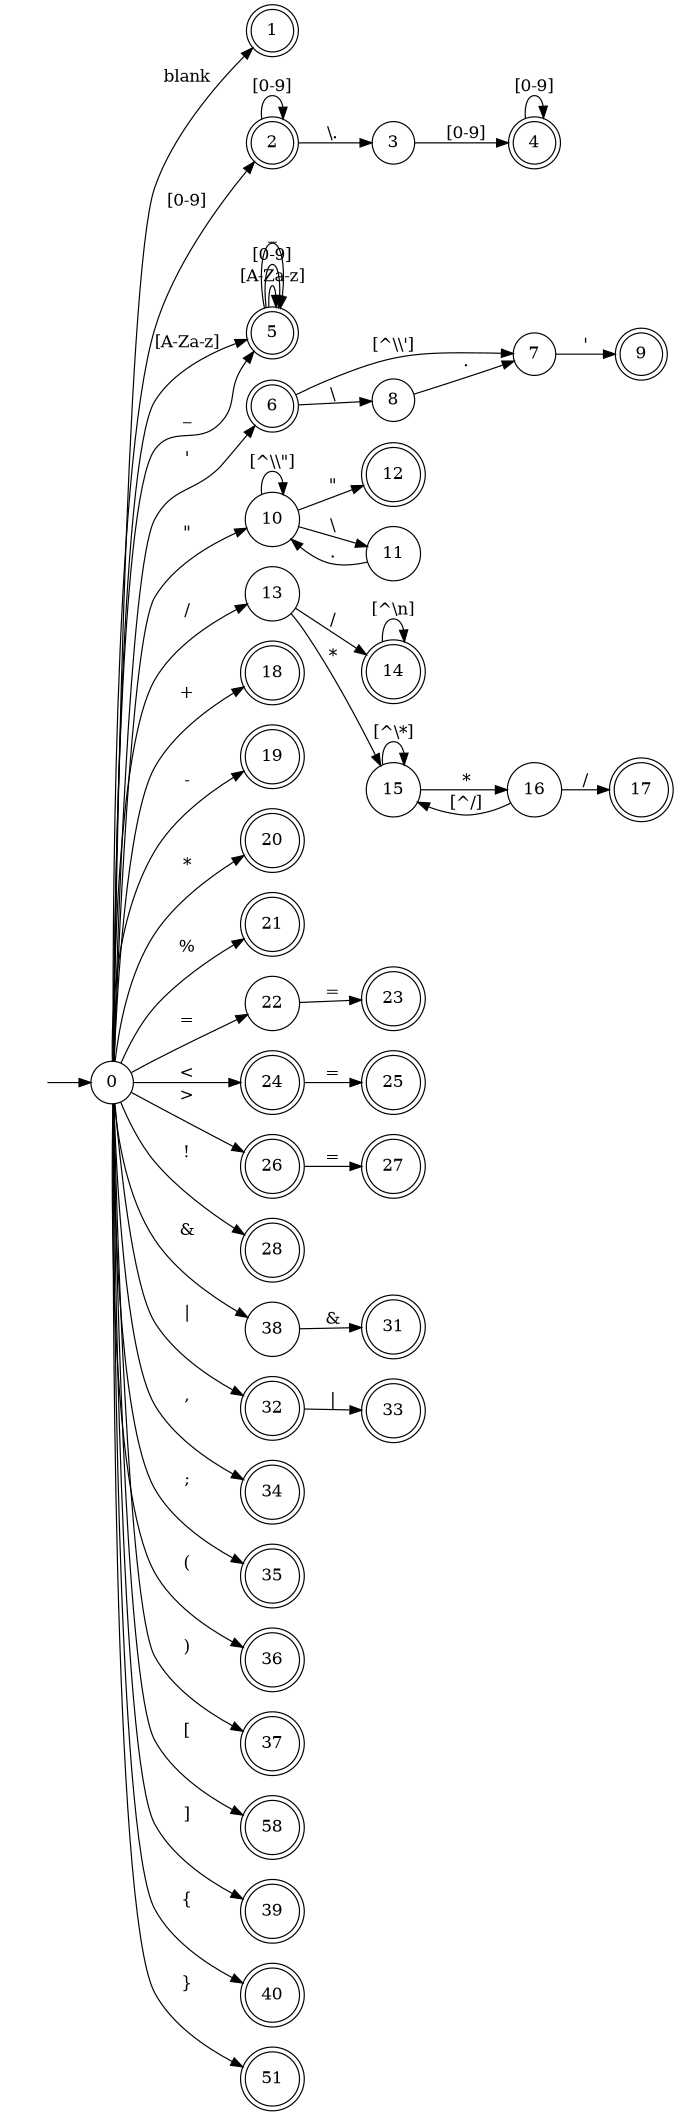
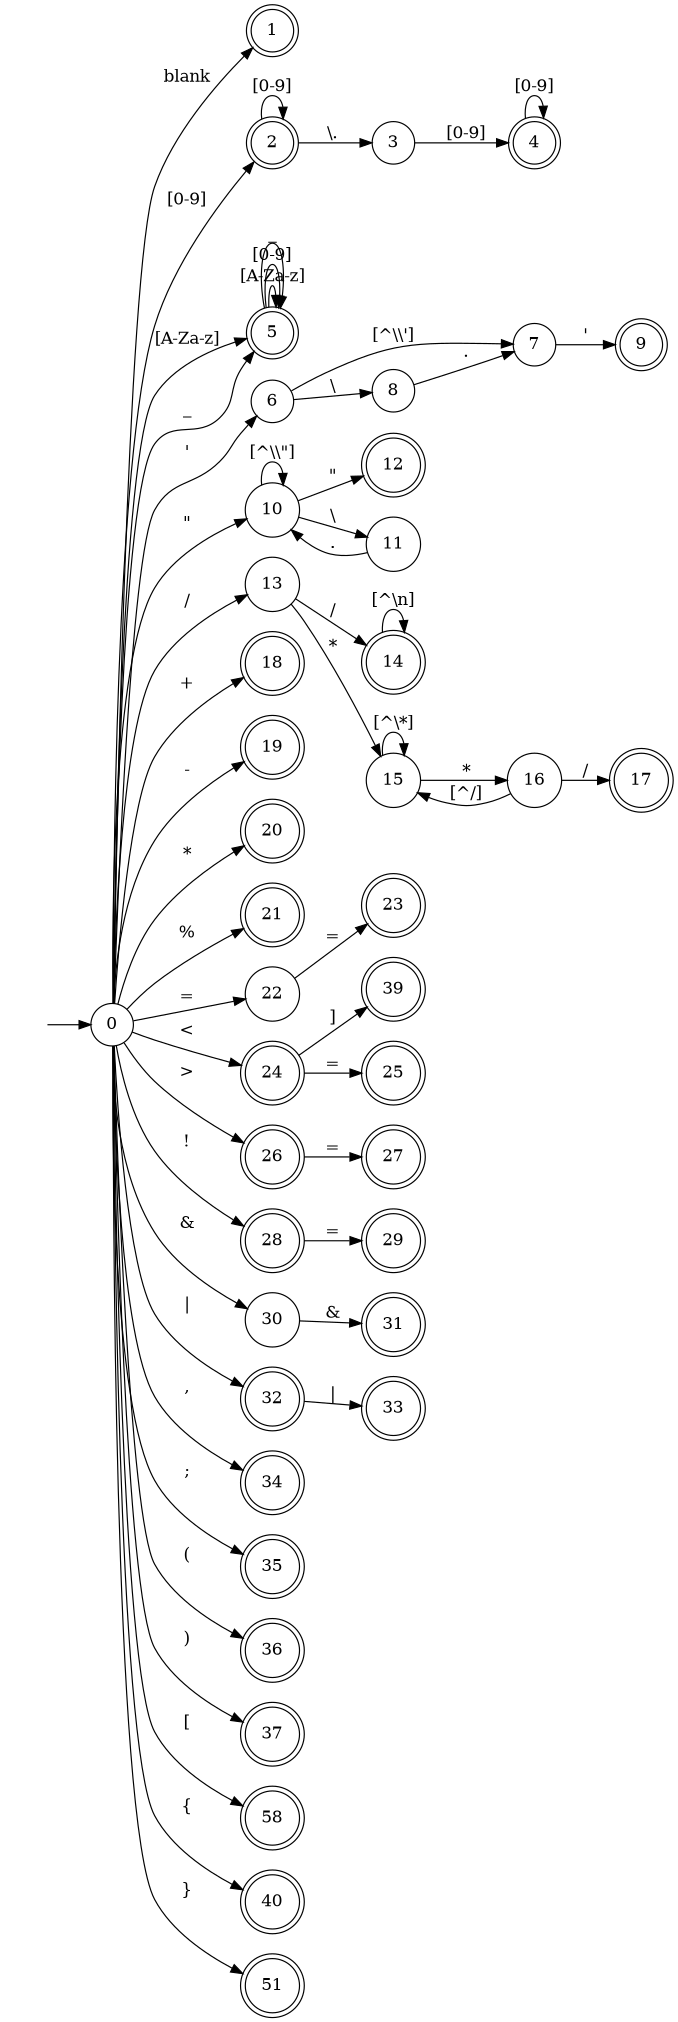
node "6": shape doublecircle -> circle
node "29": added
node "38": label "38" -> "30"
edge "0" -> "39": now "24" -> "39"
